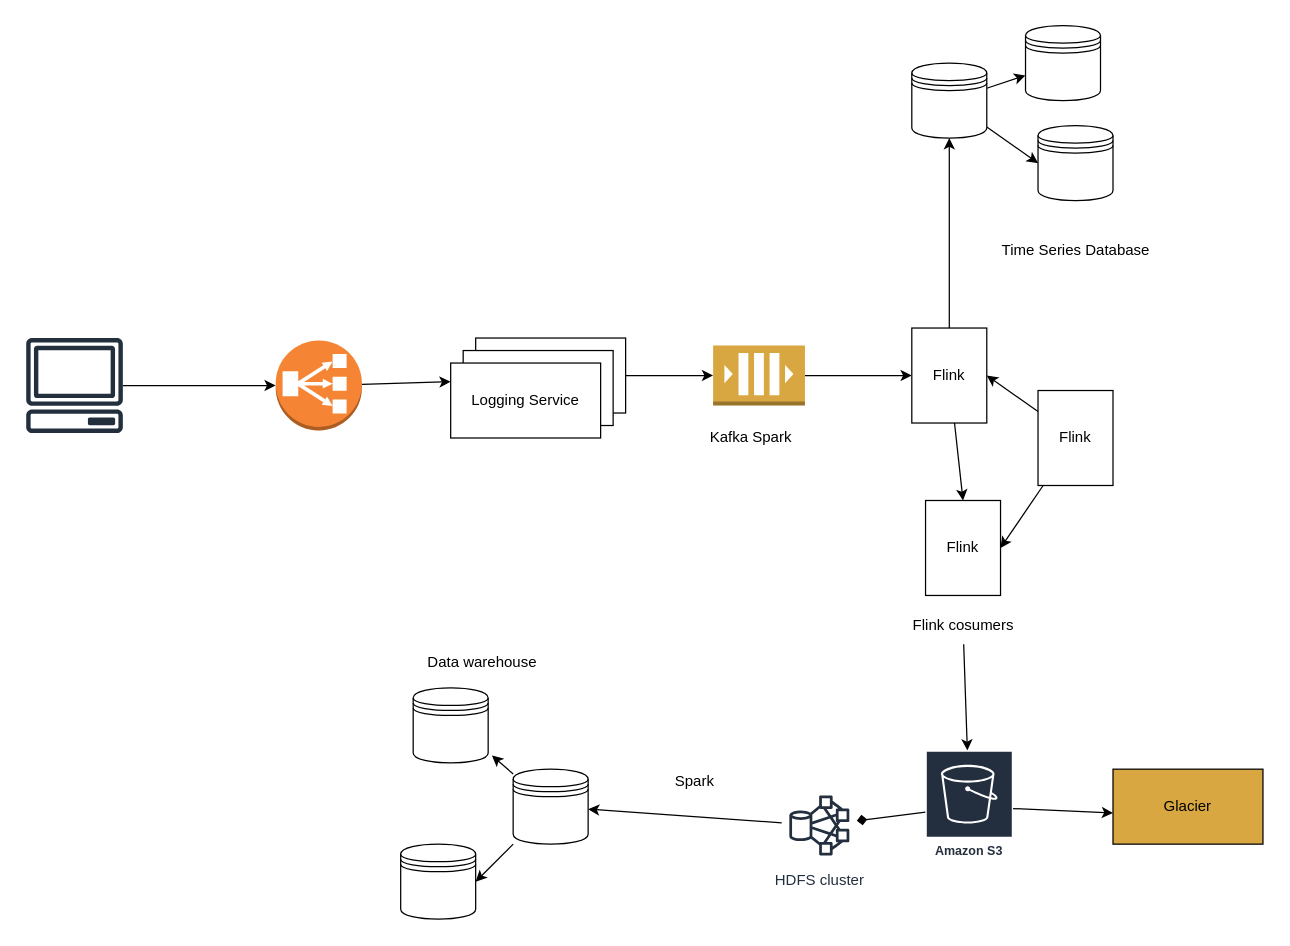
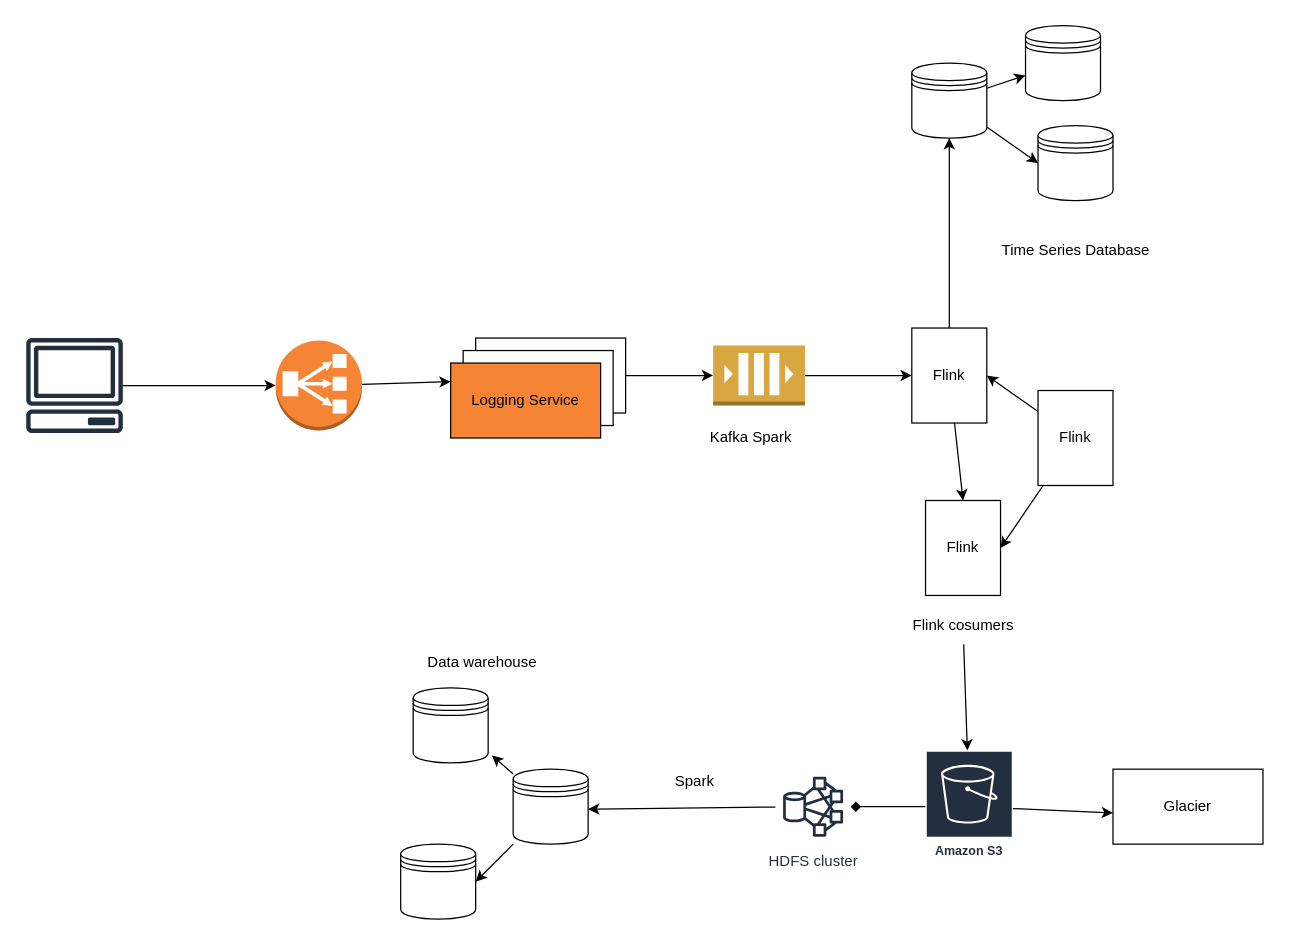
node "Logging Service": fillcolor #ffffff -> #f58534
node "Glacier": fillcolor #d9a741 -> #ffffff
node "HDFS cluster": moved (819, 826) -> (813, 807)
